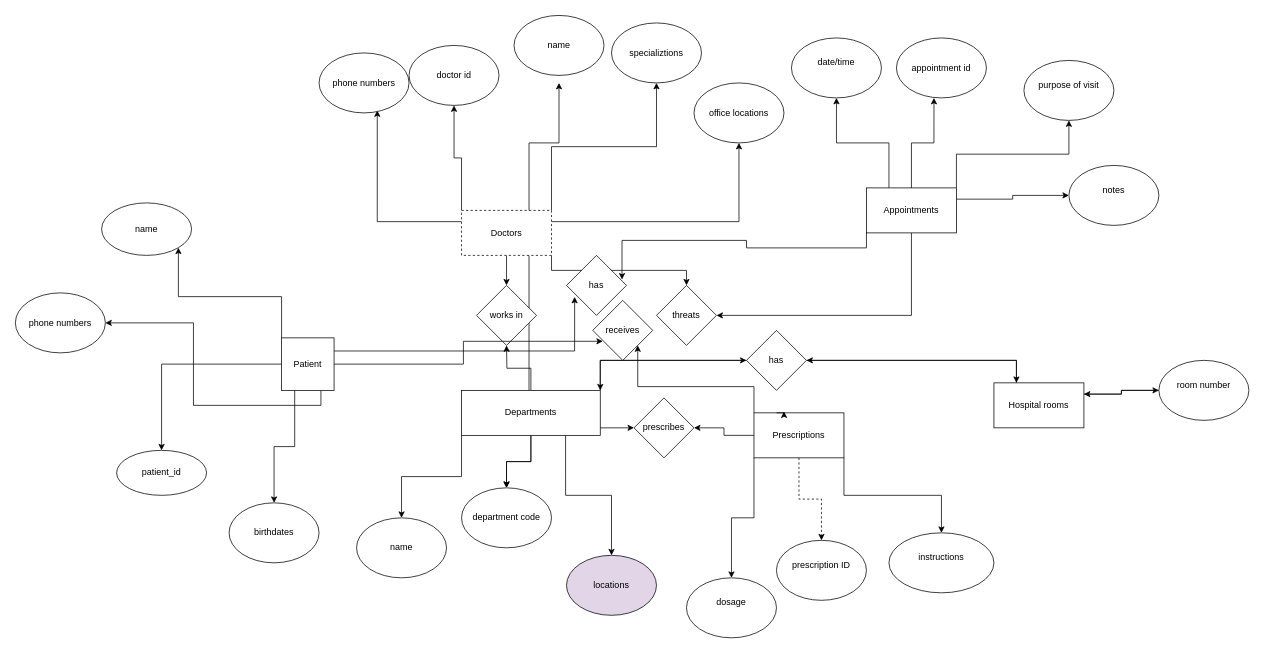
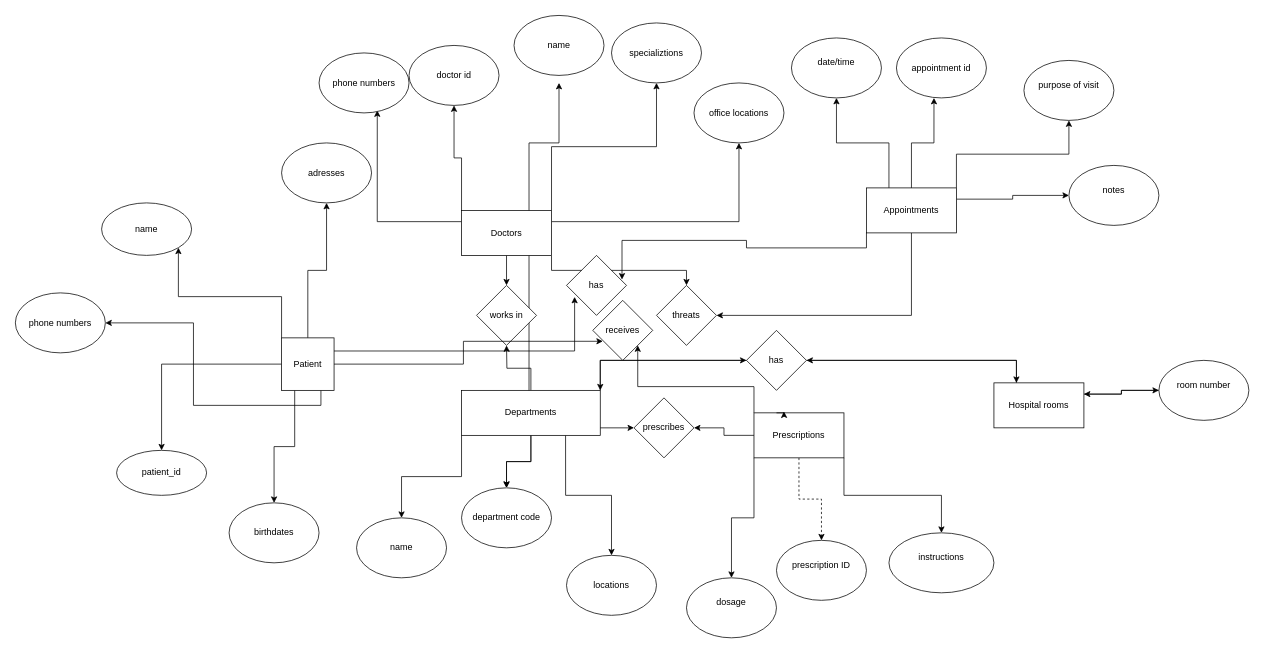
node "adresses": added
node "Doctors": style dashed -> solid
edge "Patient" -> "adresses": added
node "locations": fillcolor #e1d5e7 -> #ffffff
